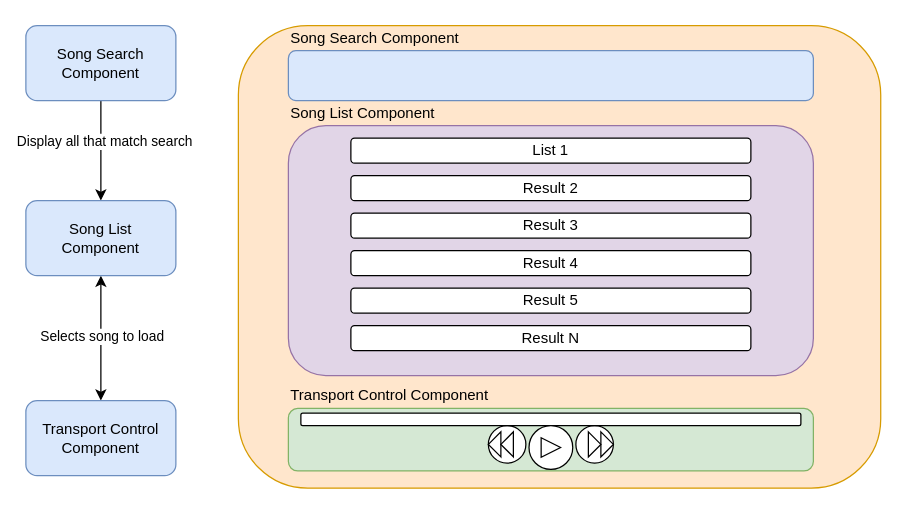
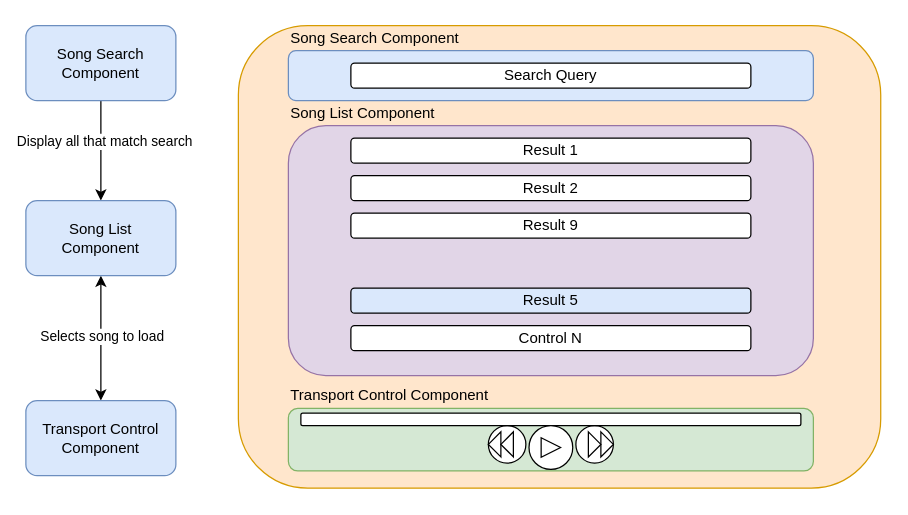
node "Search Query": added
node "List 1": label "List 1" -> "Result 1"
node "Result 3": label "Result 3" -> "Result 9"
node "Result 4": removed
node "Result 5": fillcolor #ffffff -> #dae8fc
node "Result N": label "Result N" -> "Control N"
